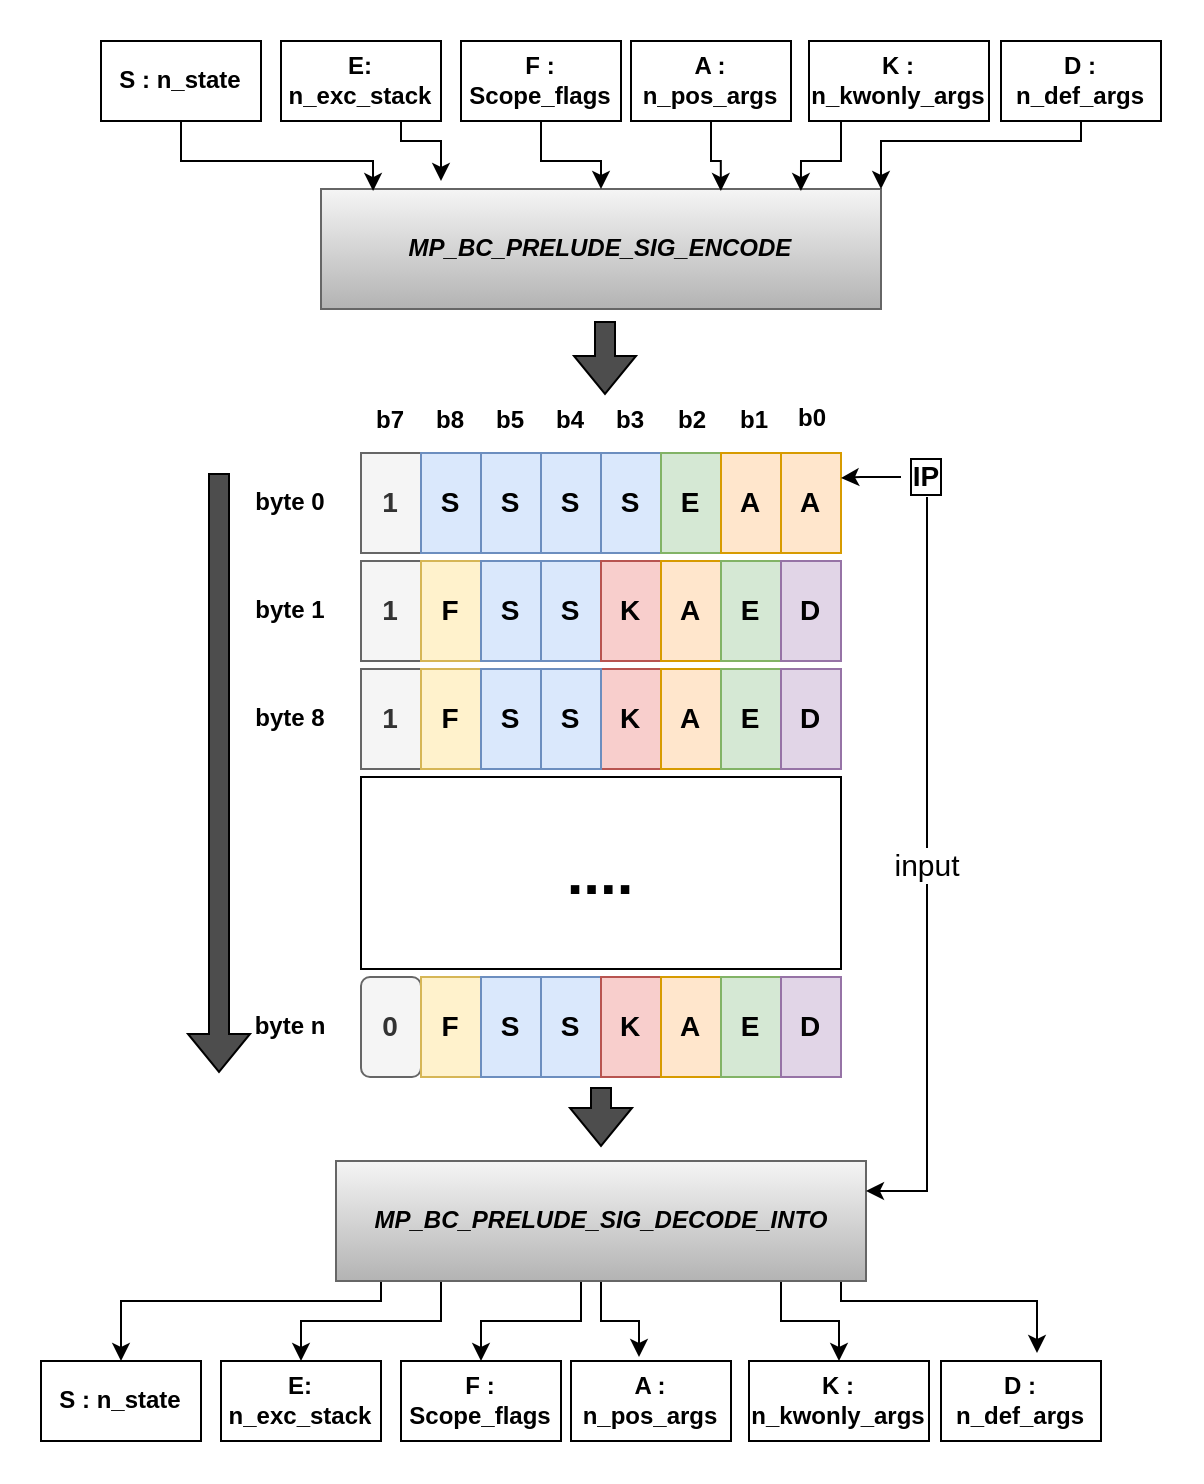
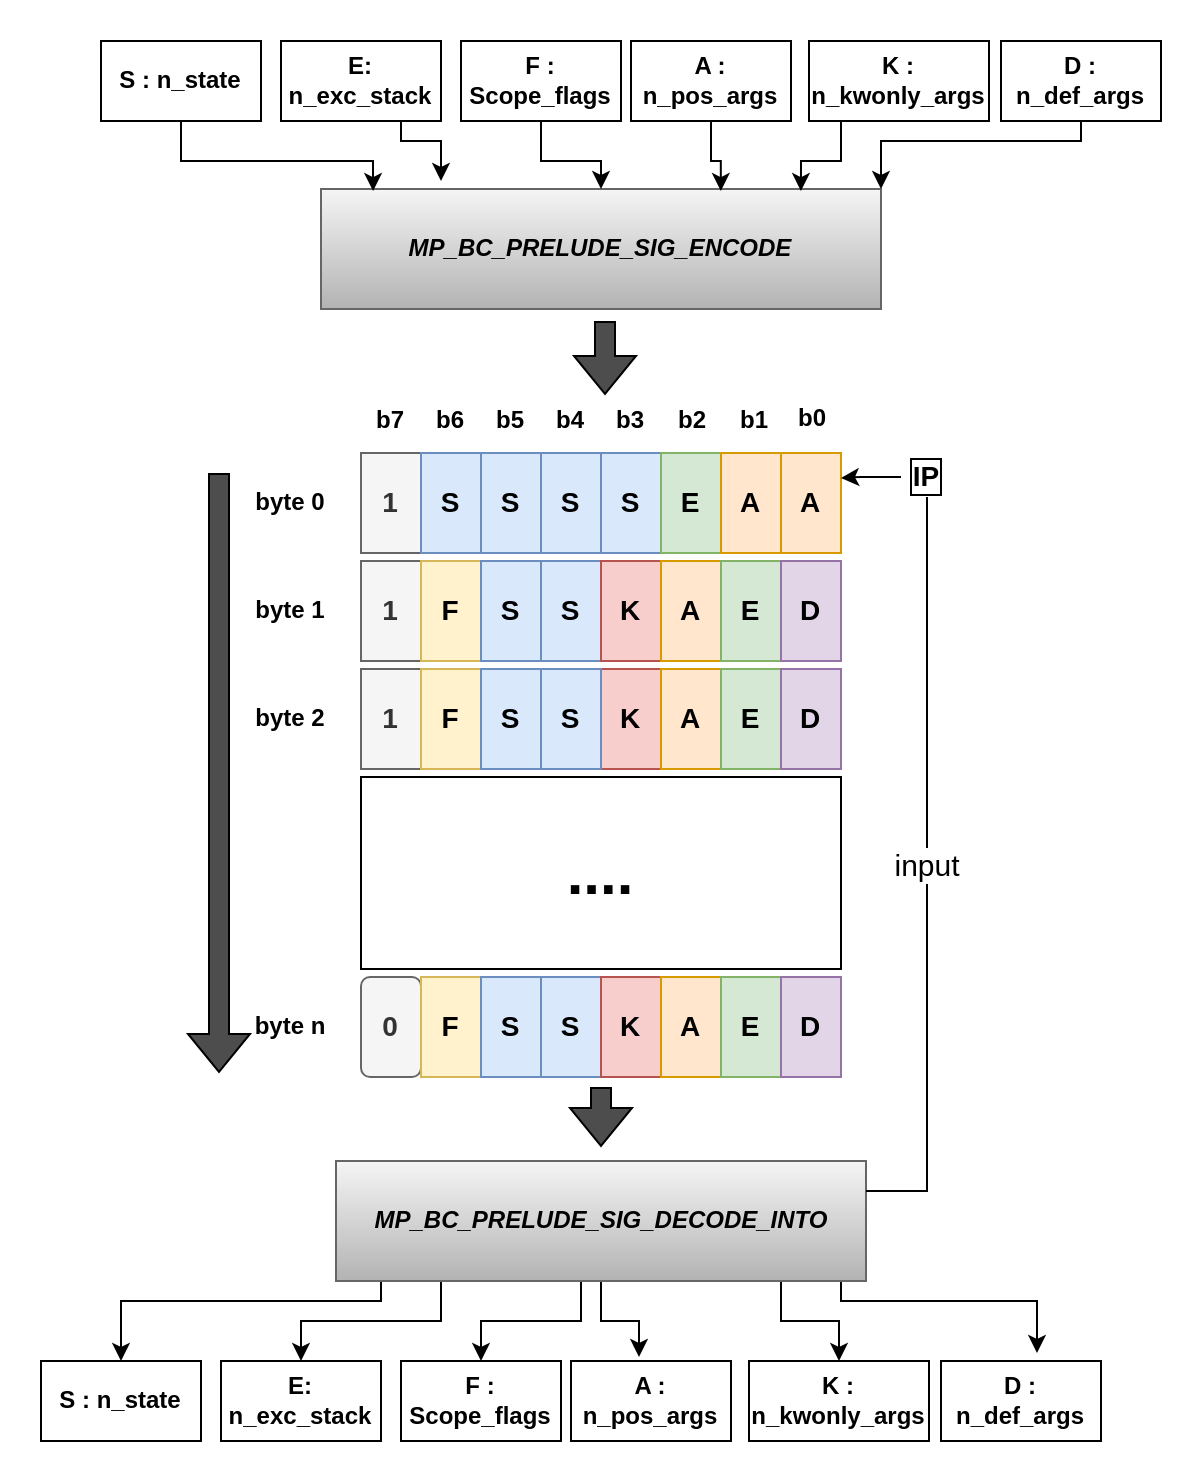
node "b8": label "b8" -> "b6"
node "byte 8": label "byte 8" -> "byte 2"
edge "IP" -> "MP_BC_PRELUDE_SIG_DECODE_INTO": arrowhead classic -> none
